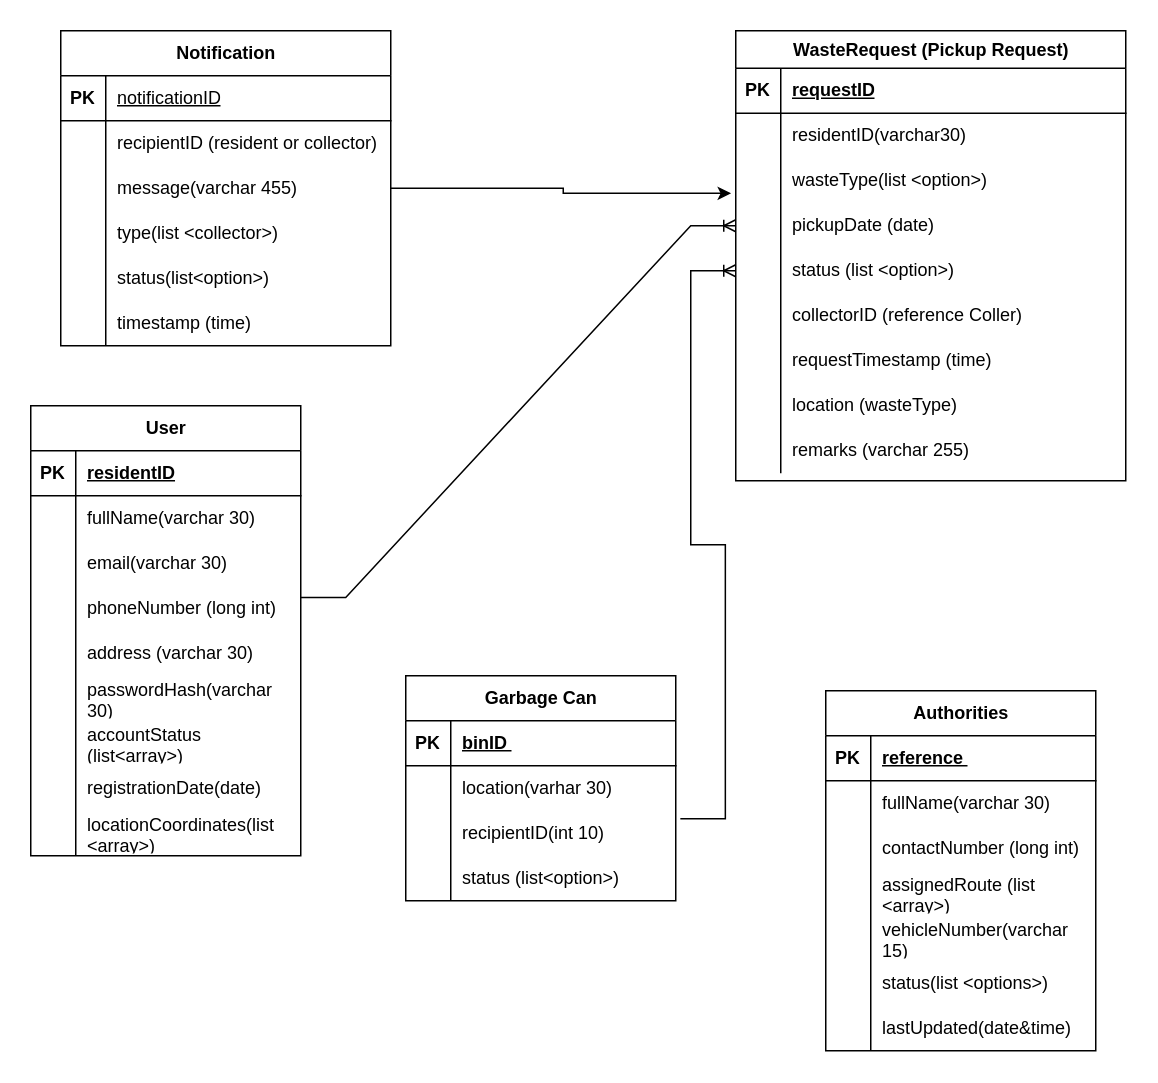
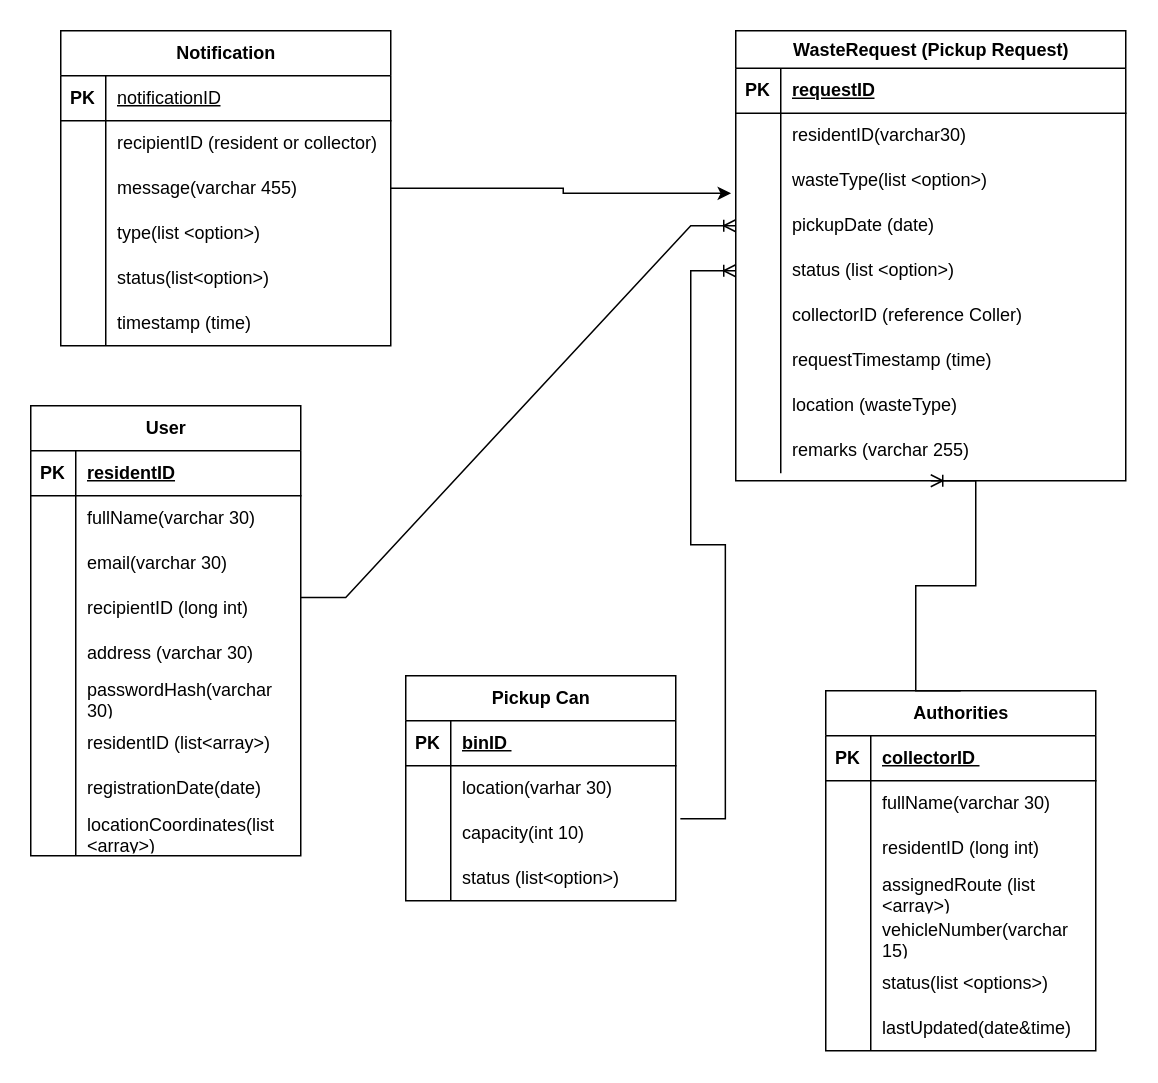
node "type(list <collector>)": label "type(list <collector>)" -> "type(list <option>)"
edge "Authorities" -> "WasteRequest (Pickup Request)": added
node "phoneNumber (long int)": label "phoneNumber (long int)" -> "recipientID (long int)"
node "Garbage Can": label "Garbage Can" -> "Pickup Can"
node "accountStatus (list<array>)": label "accountStatus (list<array>)" -> "residentID (list<array>)"
node "reference": label "reference" -> "collectorID"
node "recipientID(int 10)": label "recipientID(int 10)" -> "capacity(int 10)"
node "contactNumber (long int)": label "contactNumber (long int)" -> "residentID (long int)"
